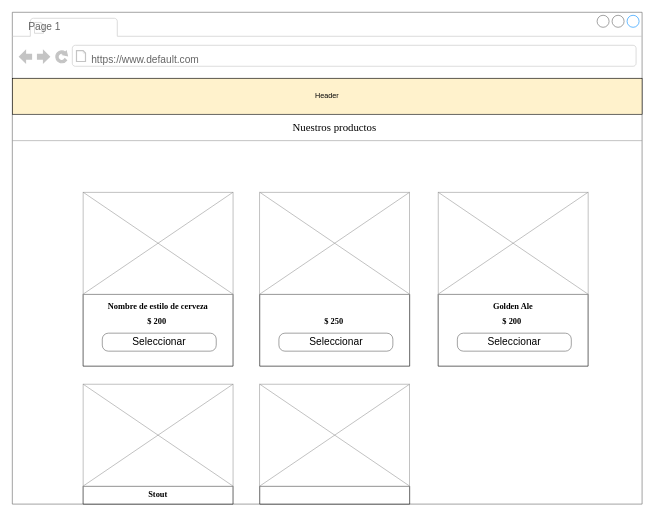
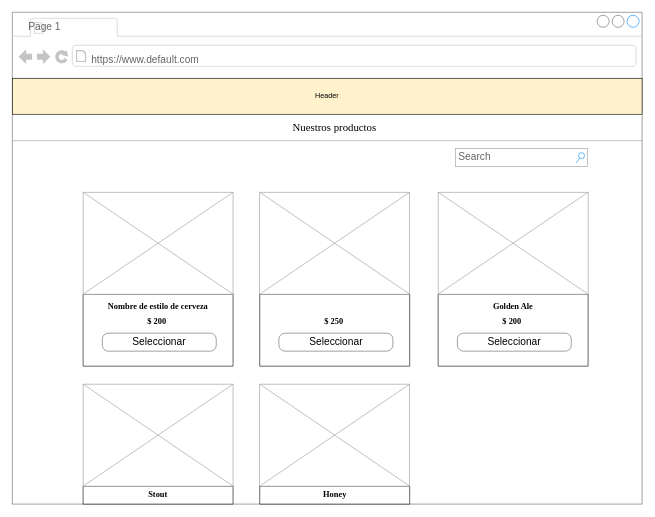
node "Search": added
node "Honey": added
